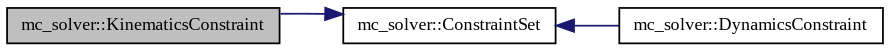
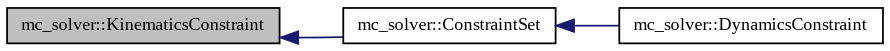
edge "mc_solver::KinematicsConstraint" -> "mc_solver::ConstraintSet": reversed
